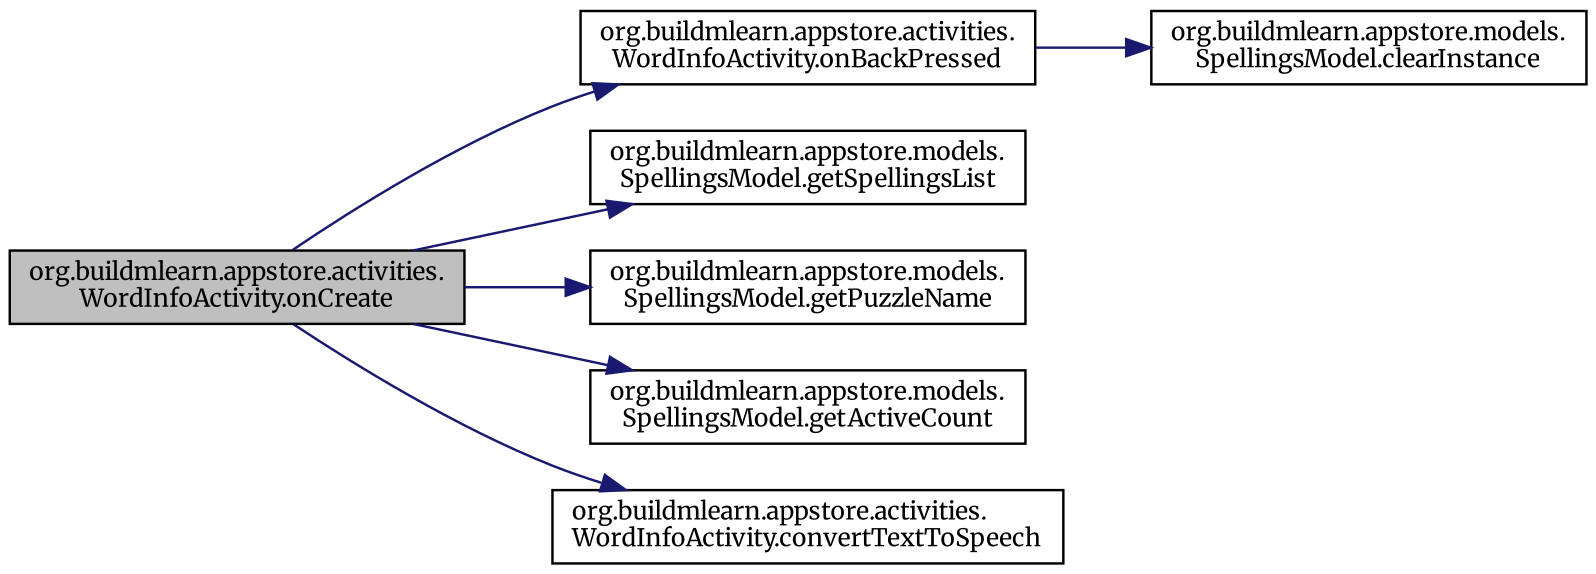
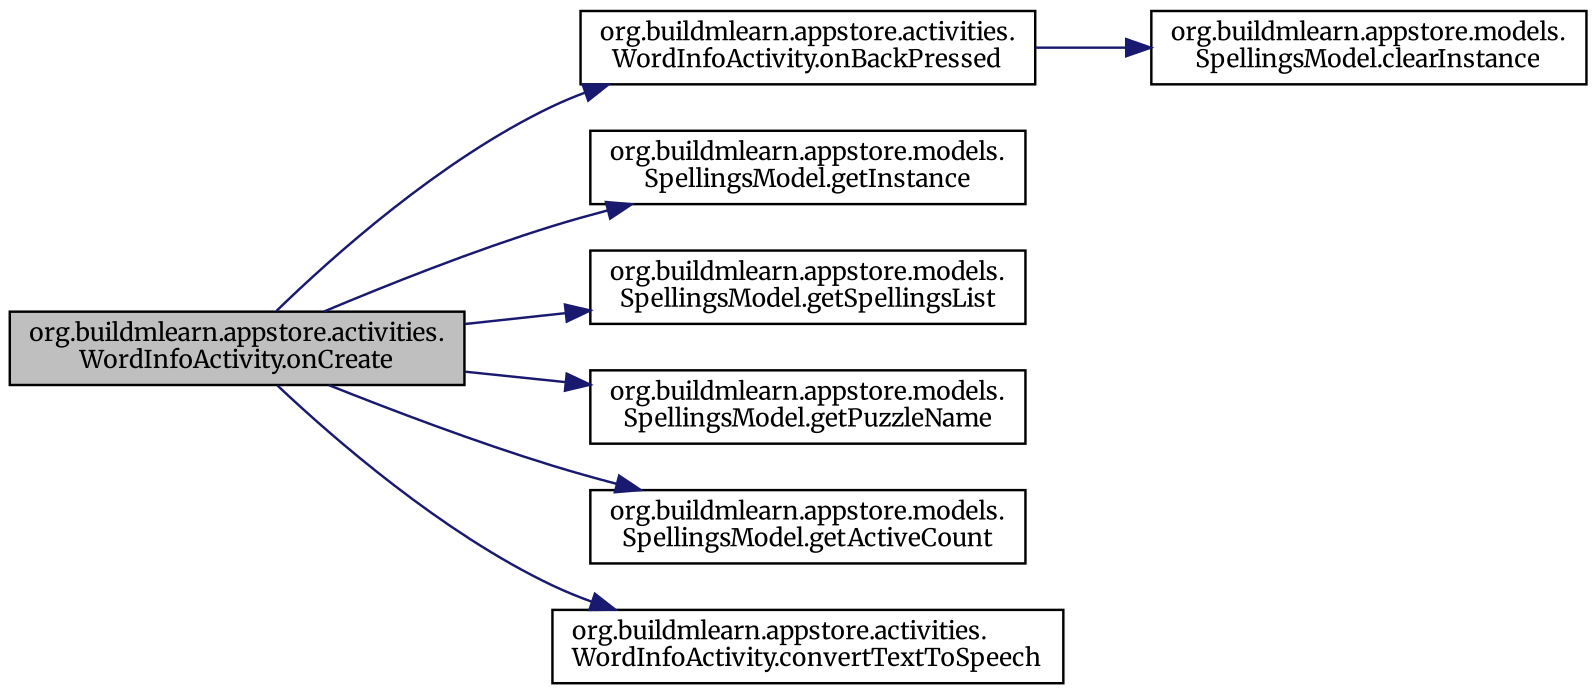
node "org.buildmlearn.appstore.models. SpellingsModel.getInstance": added
